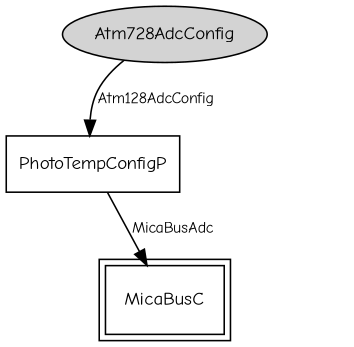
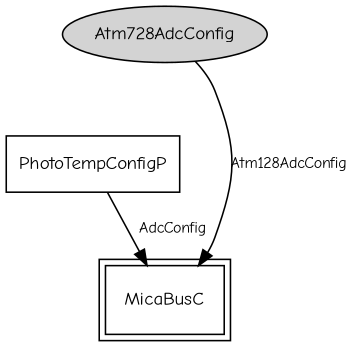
edge "Atm728AdcConfig" -> "PhotoTempConfigP": now "Atm728AdcConfig" -> "MicaBusC"
edge "PhotoTempConfigP" -> "MicaBusC": label "MicaBusAdc" -> "AdcConfig"
